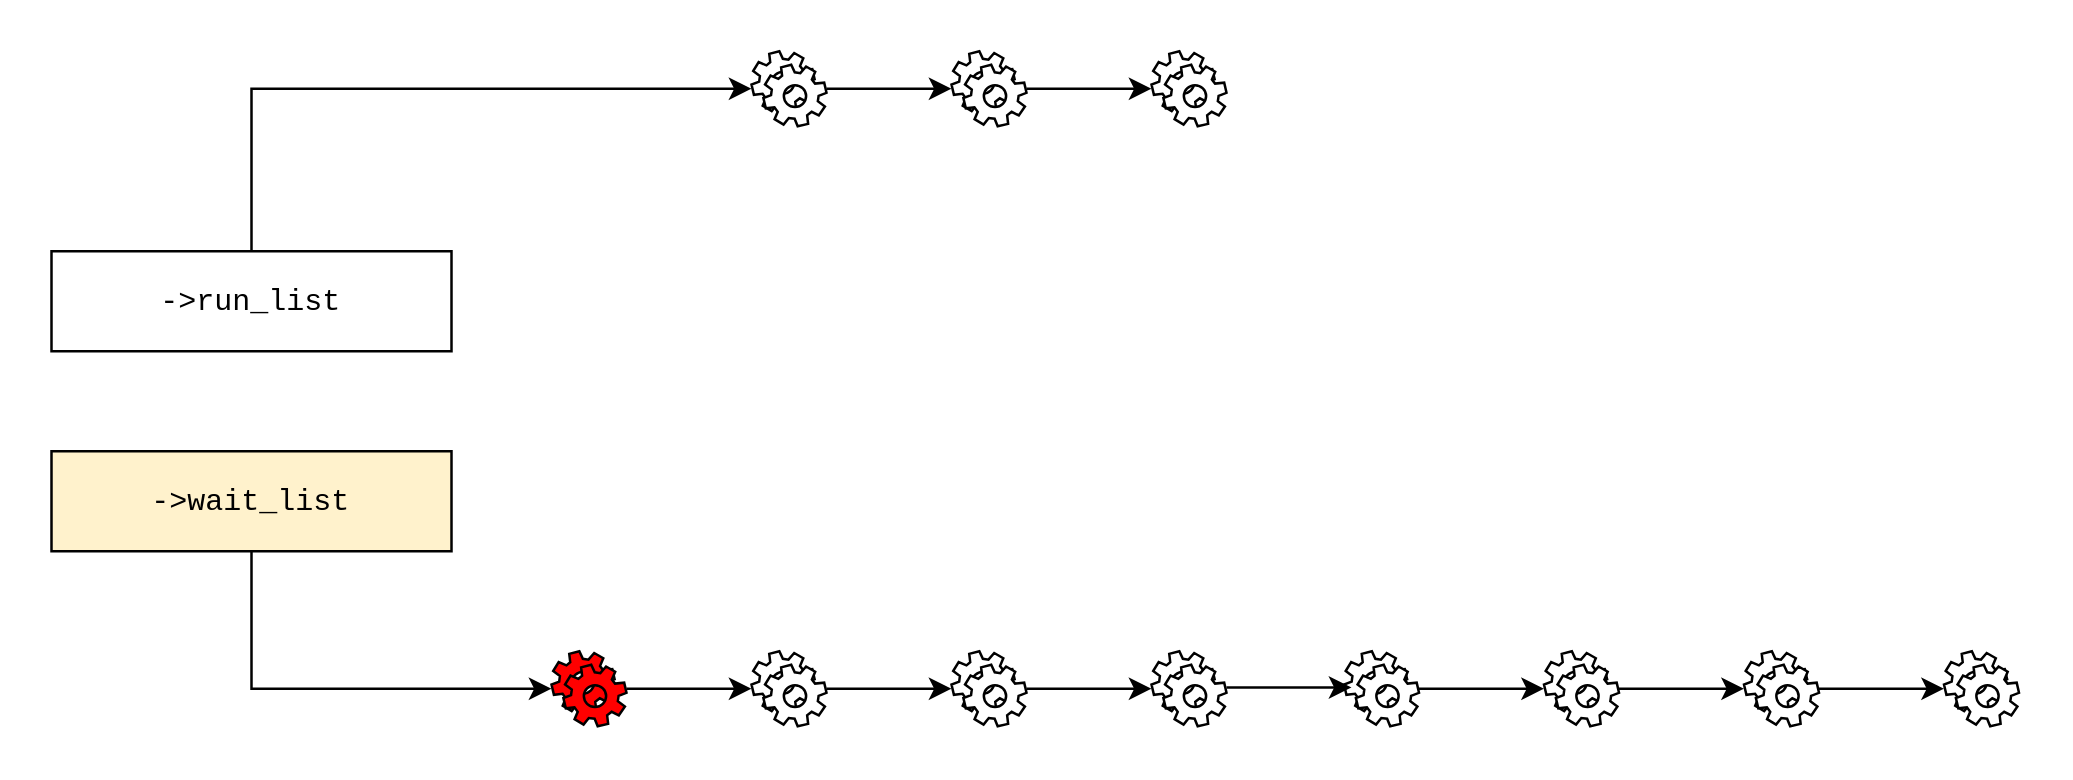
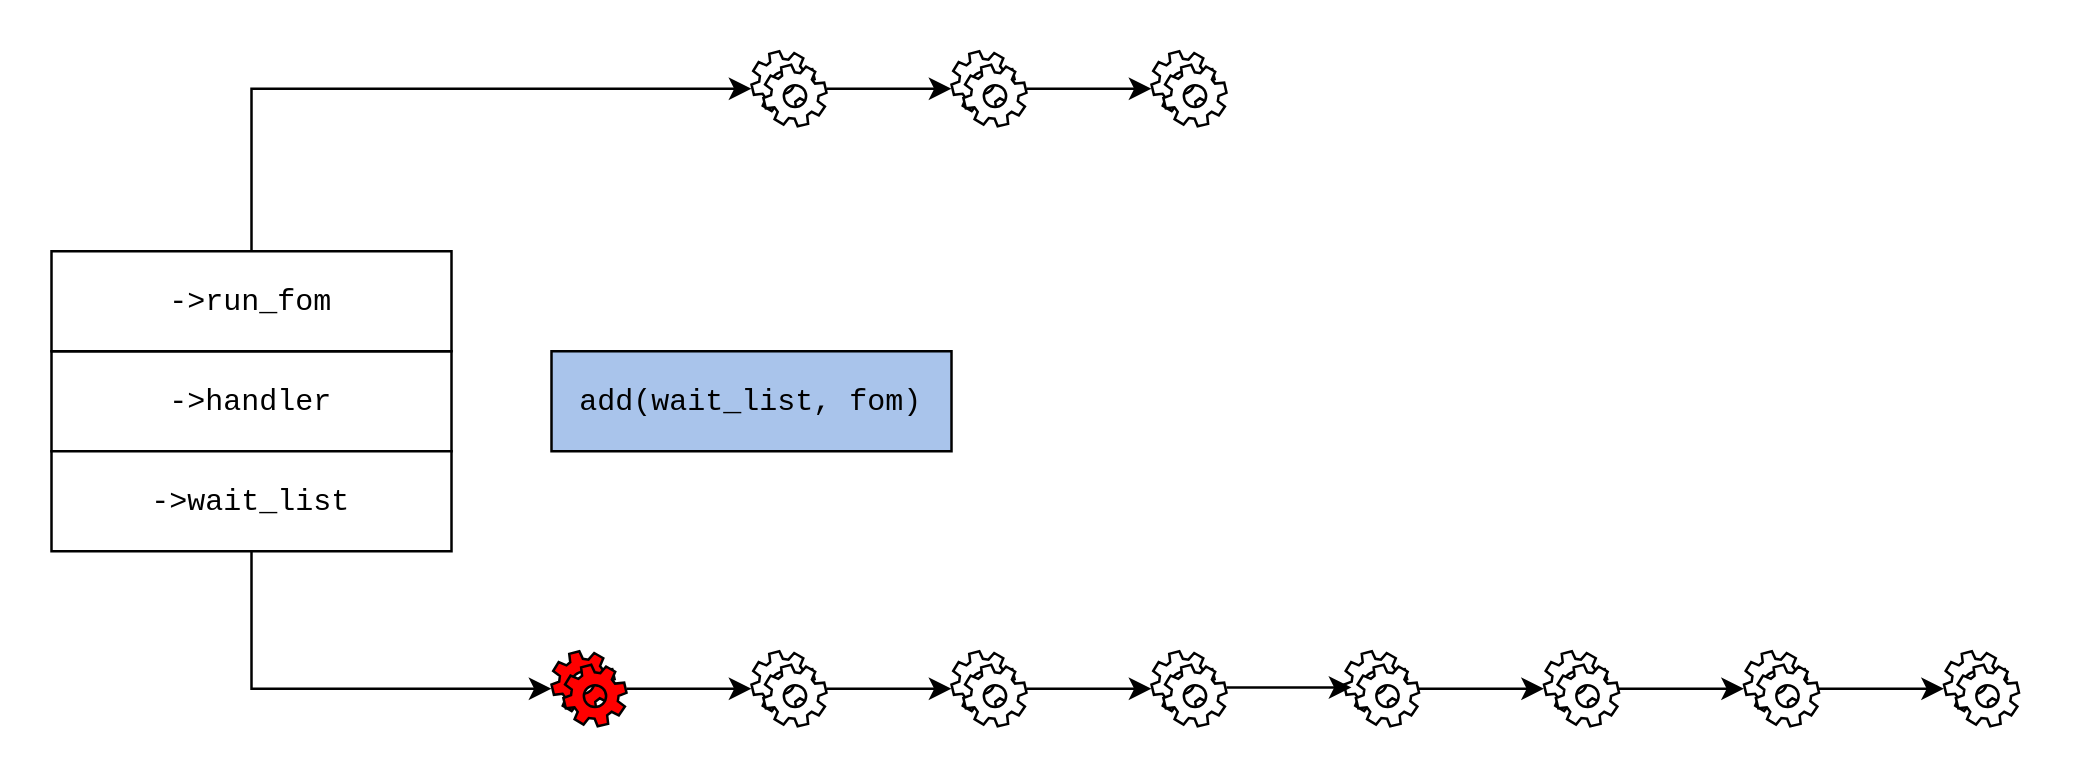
node "->run_list": label "->run_list" -> "->run_fom"
node "->handler": added
node "add(wait_list, fom)": added
node "->wait_list": fillcolor #fff2cc -> #ffffff
